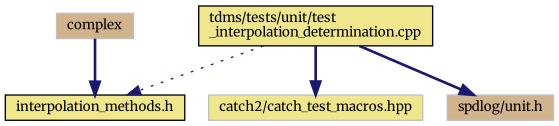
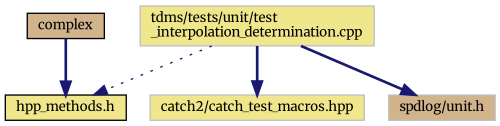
node "complex": color grey75 -> black
node "tdms/tests/unit/test _interpolation_determination.cpp": color black -> grey75
node "interpolation_methods.h": label "interpolation_methods.h" -> "hpp_methods.h"
